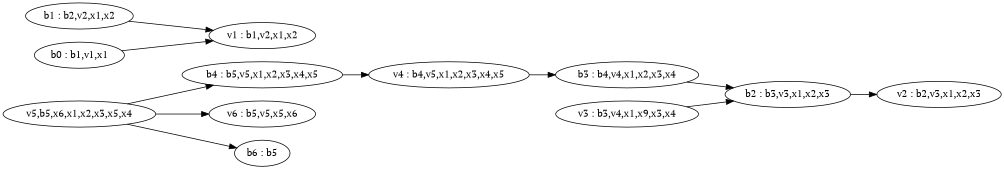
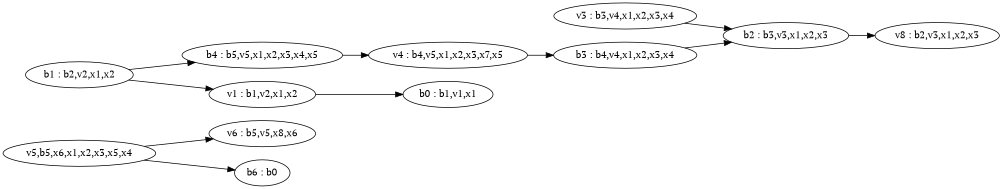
edge "b0 : b1,v1,x1" -> "v1 : b1,v2,x1,x2": reversed
node "v4 : b4,v5,x1,x2,x3,x4,x5": label "v4 : b4,v5,x1,x2,x3,x4,x5" -> "v4 : b4,v5,x1,x2,x3,x7,x5"
node "v2 : b2,v3,x1,x2,x3": label "v2 : b2,v3,x1,x2,x3" -> "v8 : b2,v3,x1,x2,x3"
edge "v5,b5,x6,x1,x2,x3,x5,x4" -> "b4 : b5,v5,x1,x2,x3,x4,x5": now "b1 : b2,v2,x1,x2" -> "b4 : b5,v5,x1,x2,x3,x4,x5"
node "v6 : b5,v5,x5,x6": label "v6 : b5,v5,x5,x6" -> "v6 : b5,v5,x8,x6"
node "v3 : b3,v4,x1,x9,x3,x4": label "v3 : b3,v4,x1,x9,x3,x4" -> "v3 : b3,v4,x1,x2,x3,x4"
node "b6 : b5": label "b6 : b5" -> "b6 : b0"
